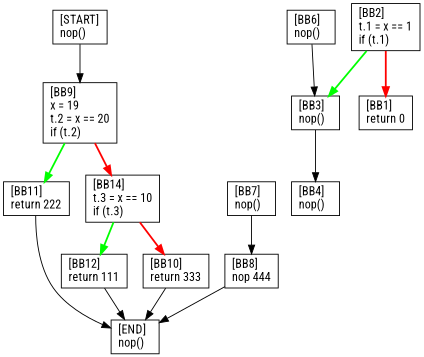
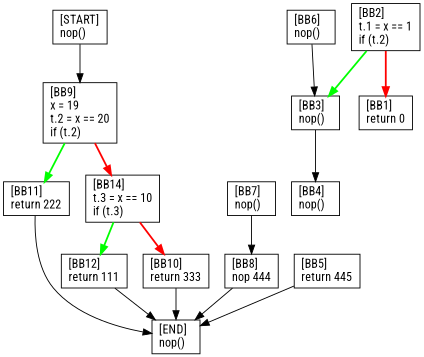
node "[BB2] t.1 = x == 1 if (t.1)": label "[BB2] t.1 = x == 1 if (t.1)" -> "[BB2] t.1 = x == 1 if (t.2)"
node "[BB5] return 445": added
